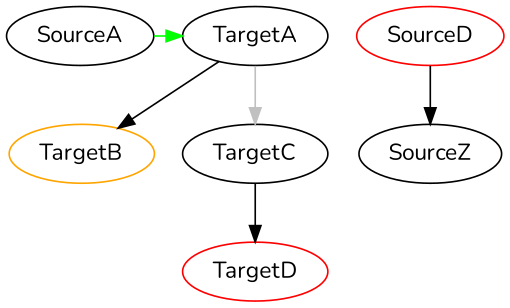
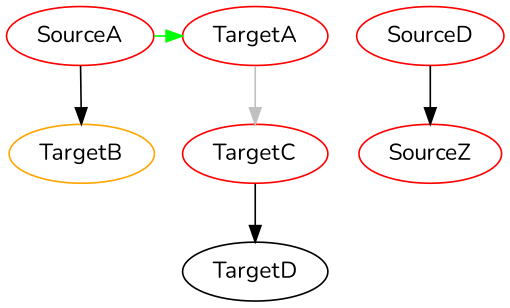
node "SourceA": color black -> red
node "TargetA": color black -> red
edge "TargetA" -> "TargetB": now "SourceA" -> "TargetB"
node "TargetC": color black -> red
node "SourceZ": color black -> red
node "TargetD": color red -> black
